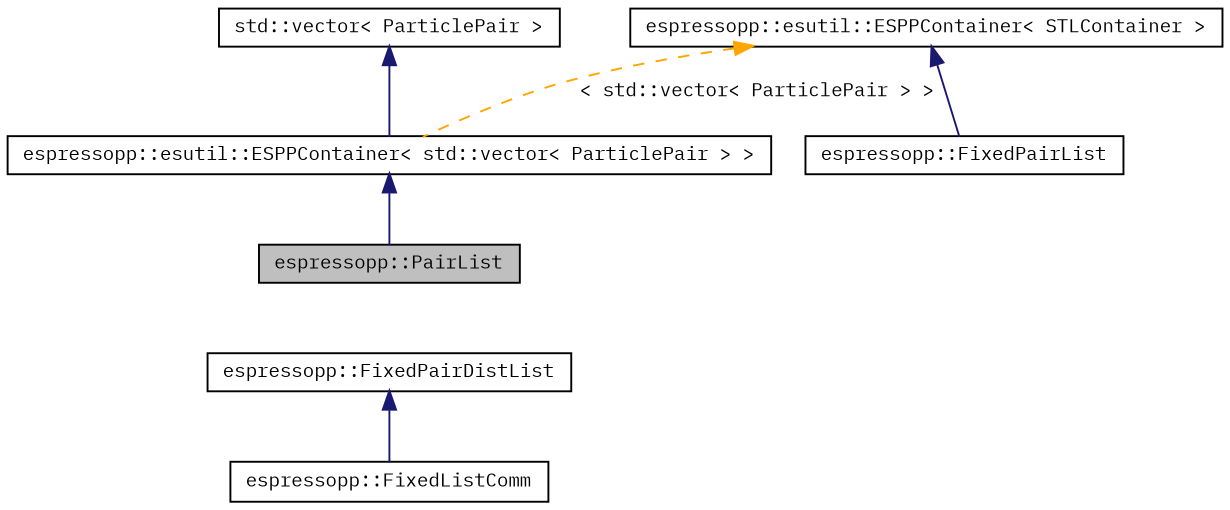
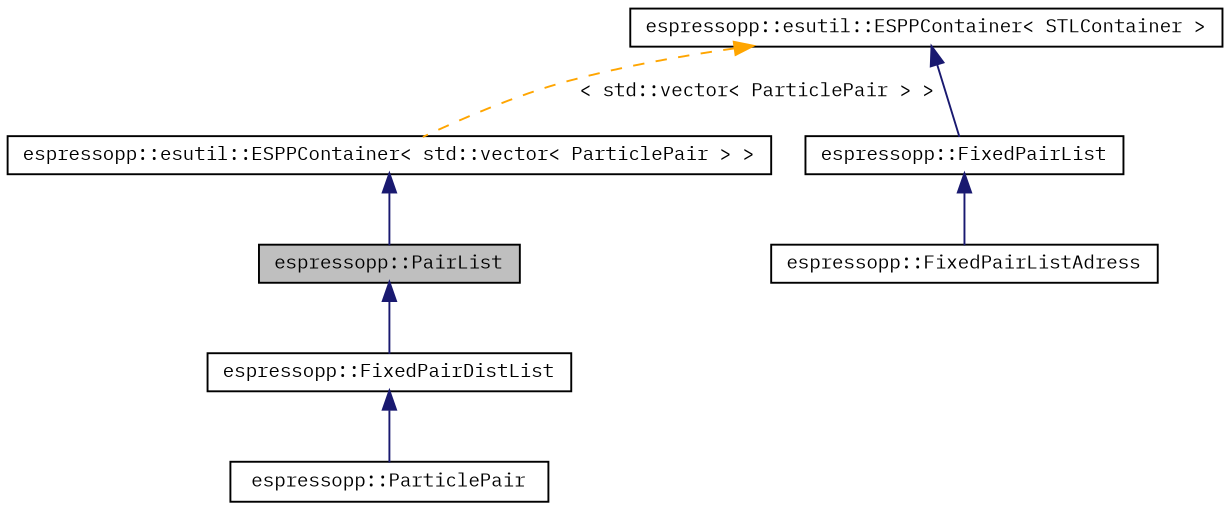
node "std::vector< ParticlePair >": removed
node "espressopp::FixedPairListAdress": added
edge "espressopp::FixedPairDistList" -> "espressopp::PairList": added
node "espressopp::FixedListComm": label "espressopp::FixedListComm" -> "espressopp::ParticlePair"
